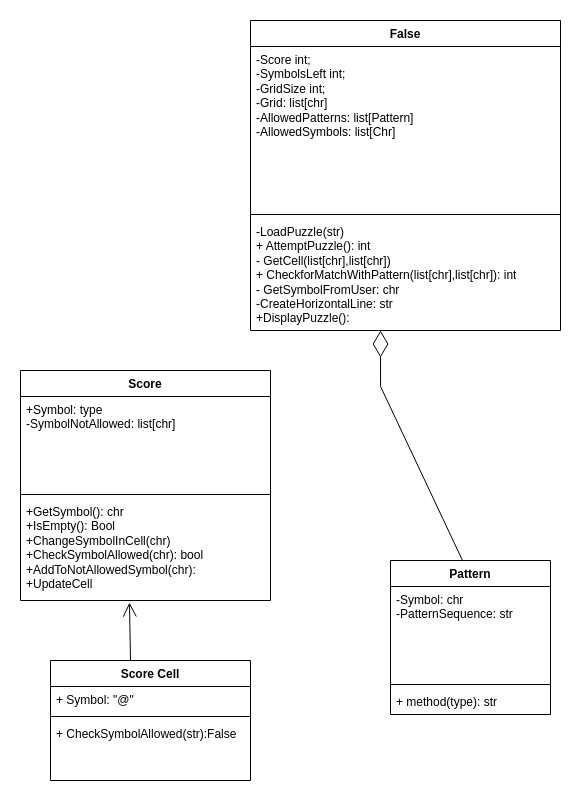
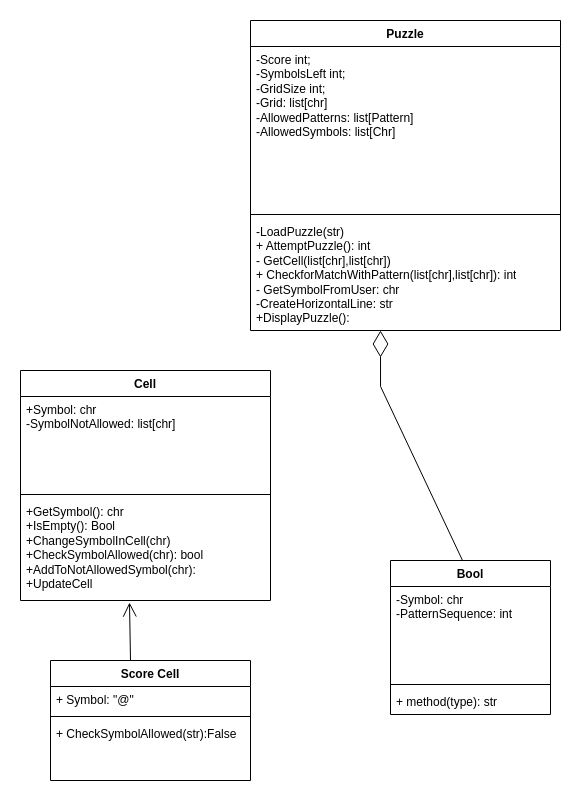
node "False": label "False" -> "Puzzle"
node "Score": label "Score" -> "Cell"
node "+Symbol: type -SymbolNotAllowed: list[chr]": label "+Symbol: type -SymbolNotAllowed: list[chr]" -> "+Symbol: chr -SymbolNotAllowed: list[chr]"
node "Pattern": label "Pattern" -> "Bool"
node "-Symbol: chr -PatternSequence: str": label "-Symbol: chr -PatternSequence: str" -> "-Symbol: chr -PatternSequence: int"
